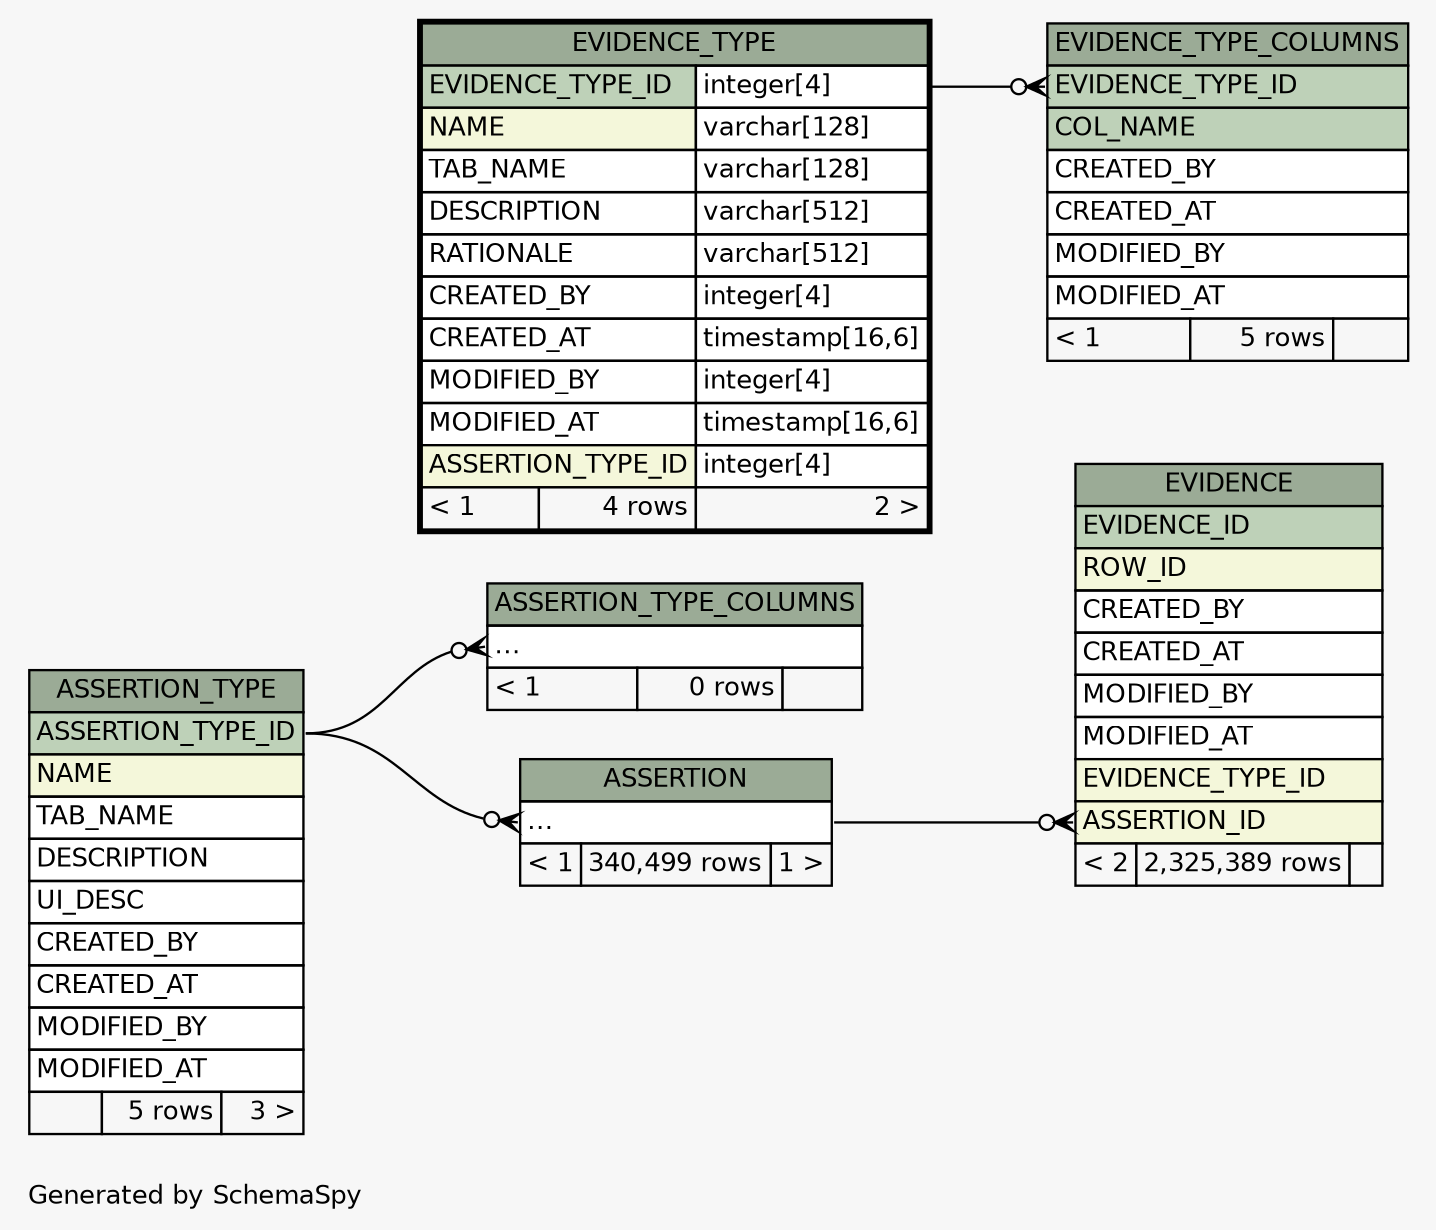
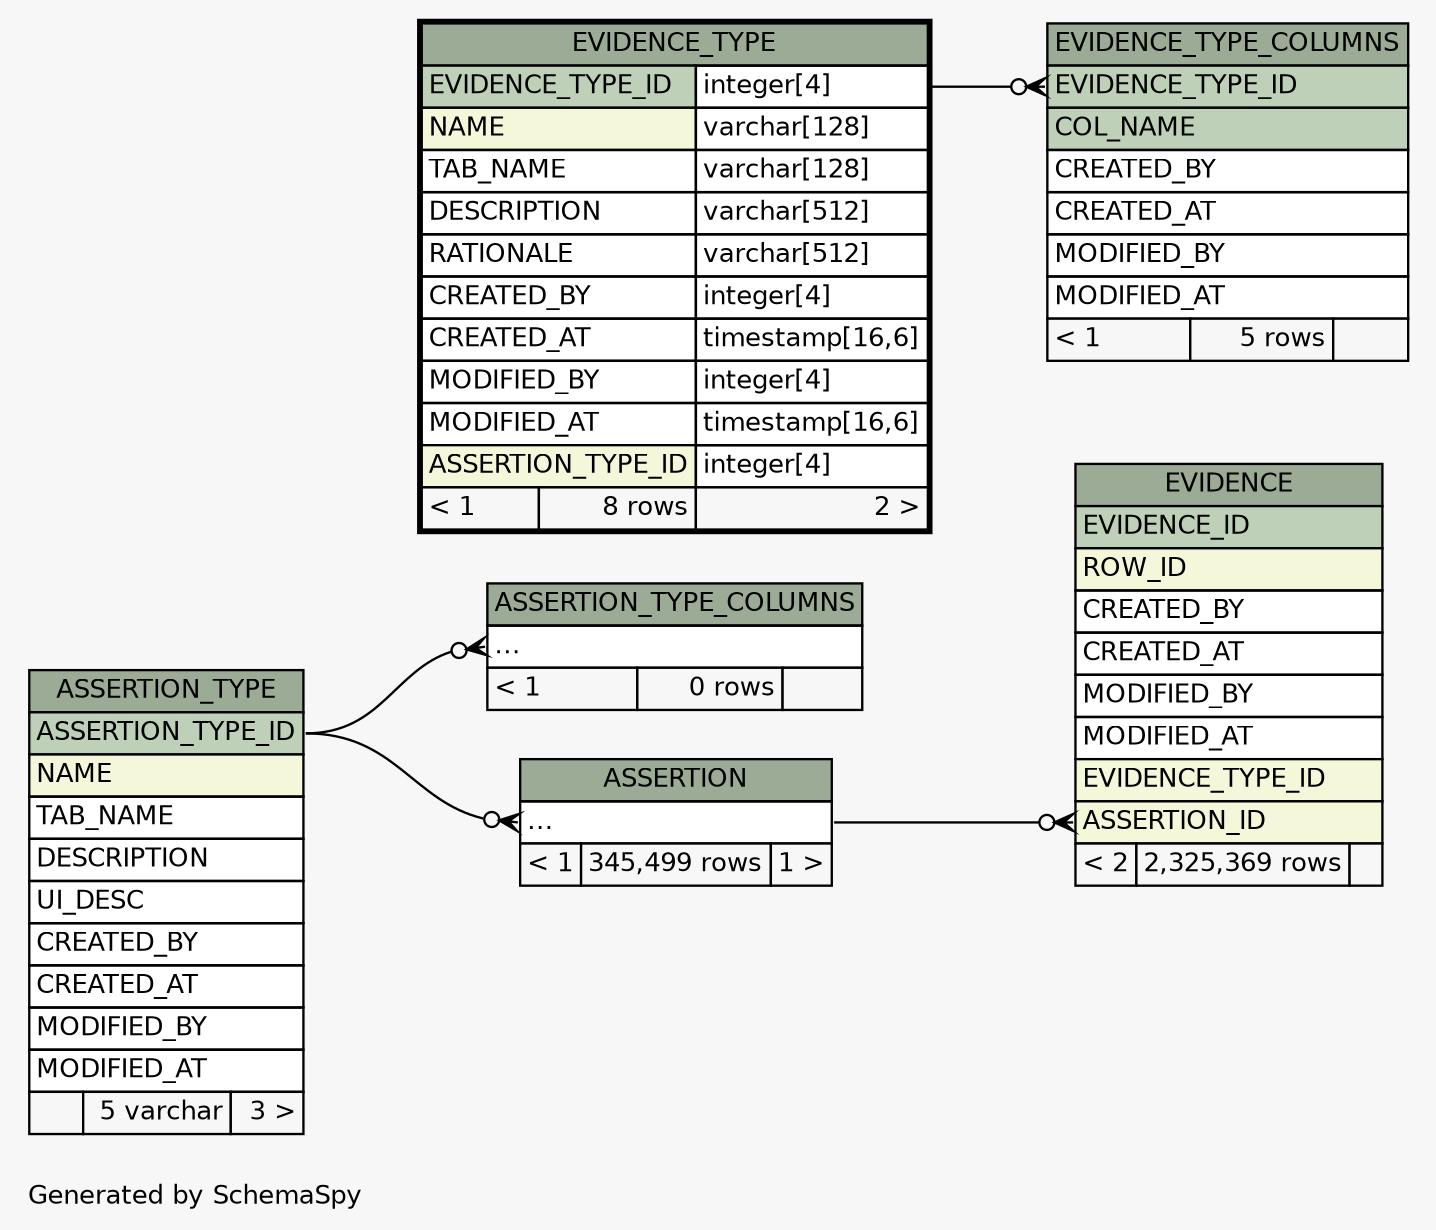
node "EVIDENCE_TYPE": text "4 rows" -> "8 rows"
node "ASSERTION": text "340,499 rows" -> "345,499 rows"
node "EVIDENCE": text "2,325,389 rows" -> "2,325,369 rows"
node "ASSERTION_TYPE": text "5 rows" -> "5 varchar"
